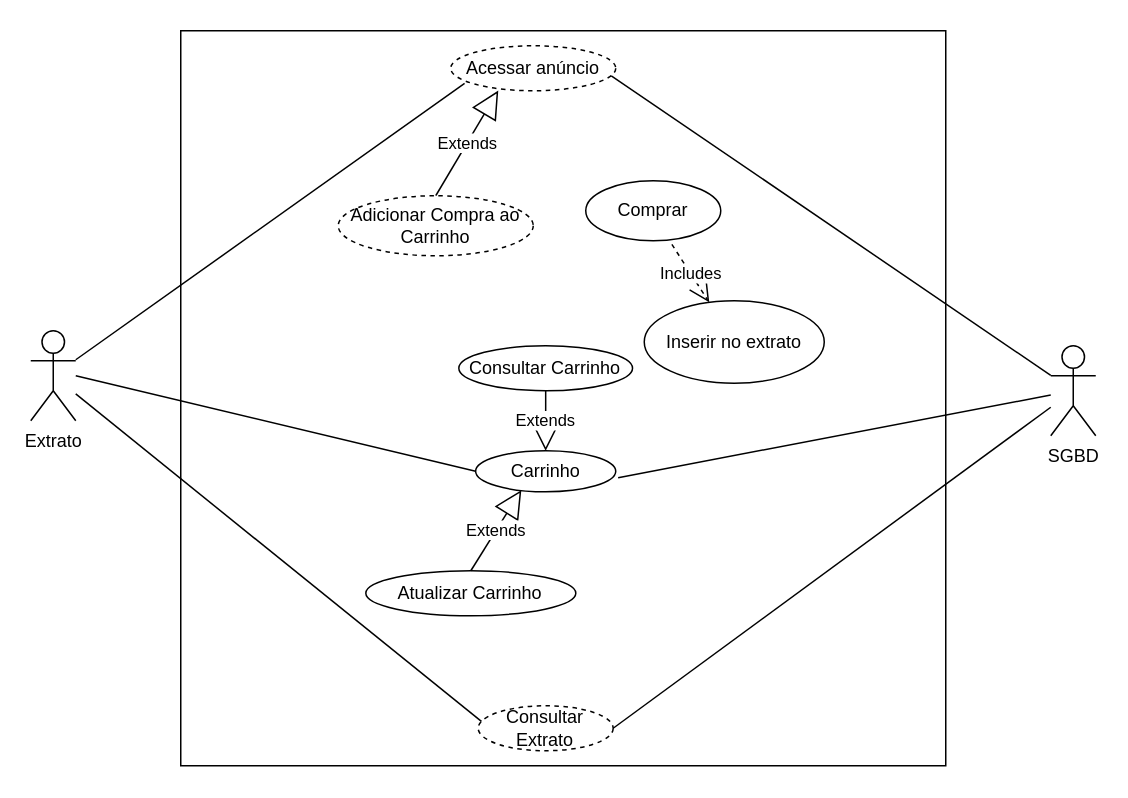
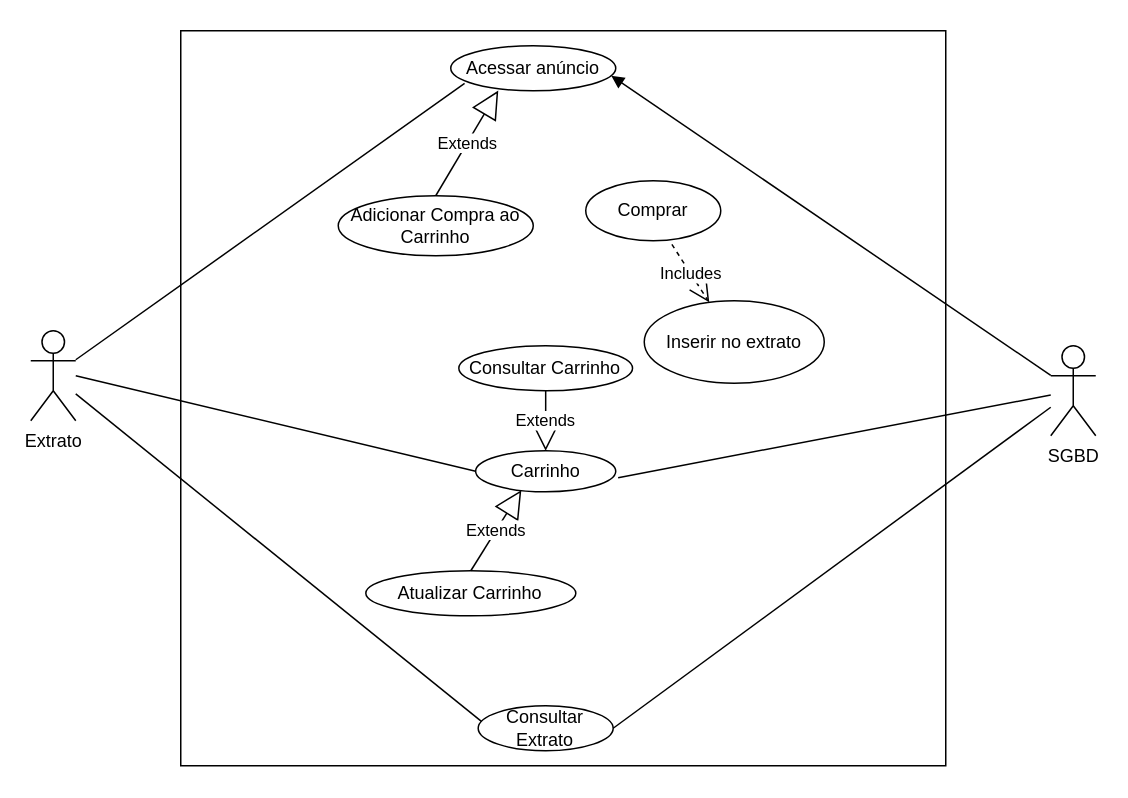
node "Acessar anúncio": style dashed -> solid
edge "Acessar anúncio" -- "SGBD": arrowhead none -> block
node "Adicionar Compra ao Carrinho": style dashed -> solid
node "Consultar Extrato": style dashed -> solid
